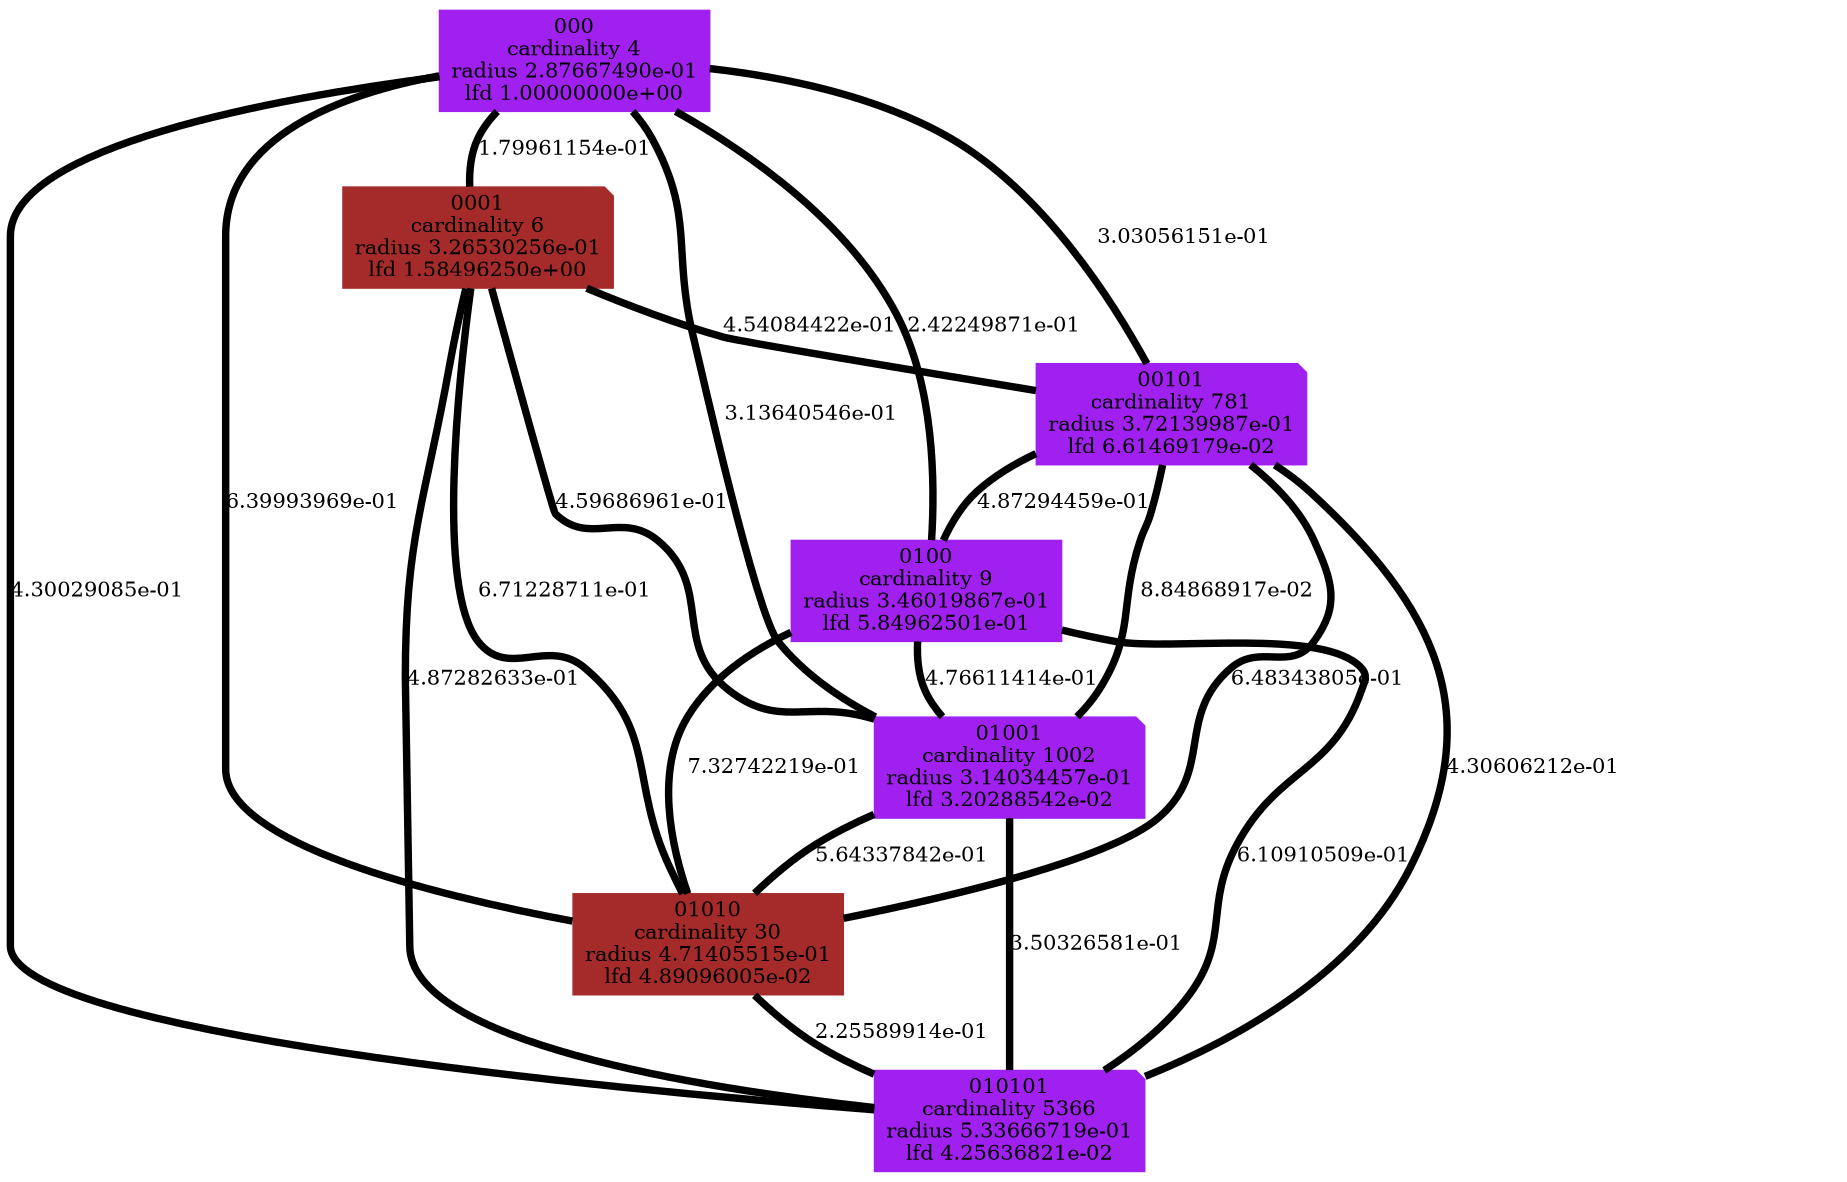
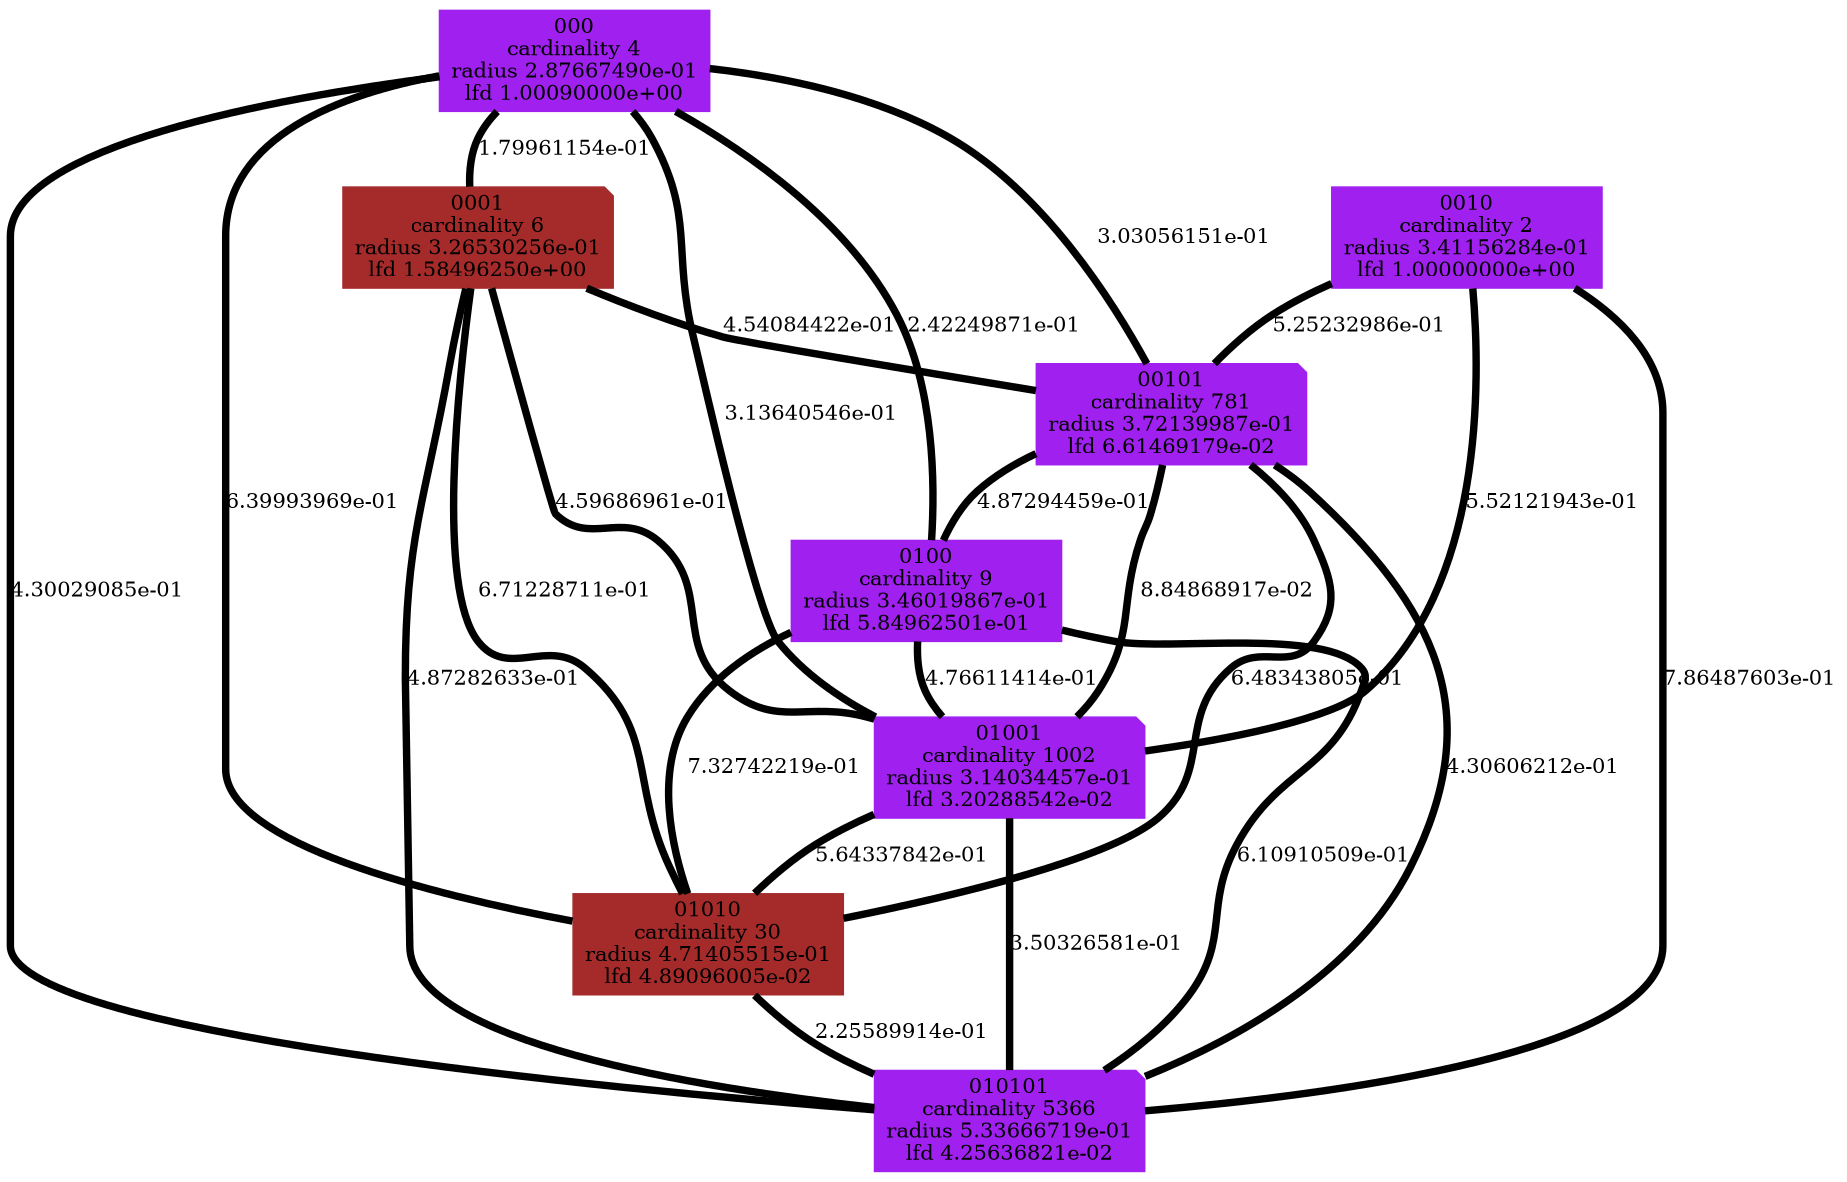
node "000 cardinality 4 radius 2.87667490e-01 lfd 1.00000000e+00": label "000 cardinality 4 radius 2.87667490e-01 lfd 1.00000000e+00" -> "000 cardinality 4 radius 2.87667490e-01 lfd 1.00090000e+00"
node "0010 cardinality 2 radius 3.41156284e-01 lfd 1.00000000e+00": added
